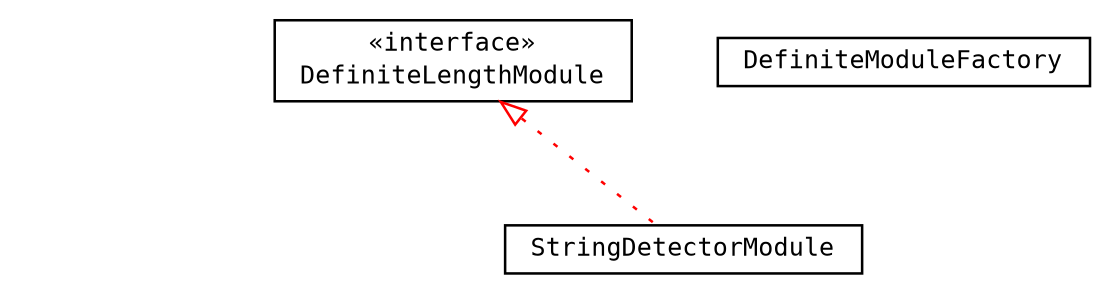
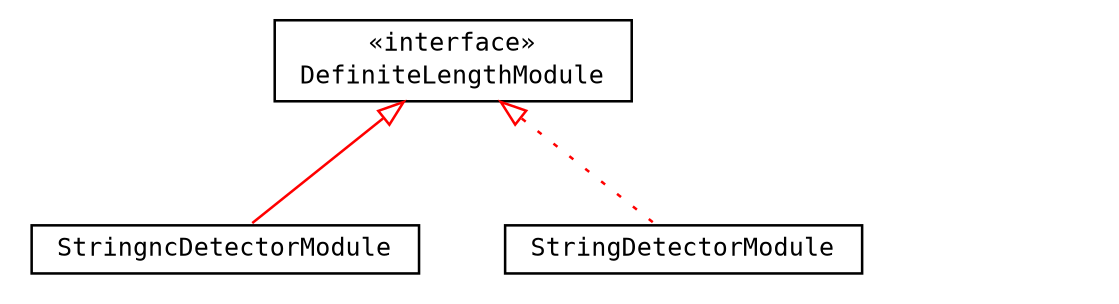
node "DefiniteModuleFactory": removed
node "StringncDetectorModule": added
